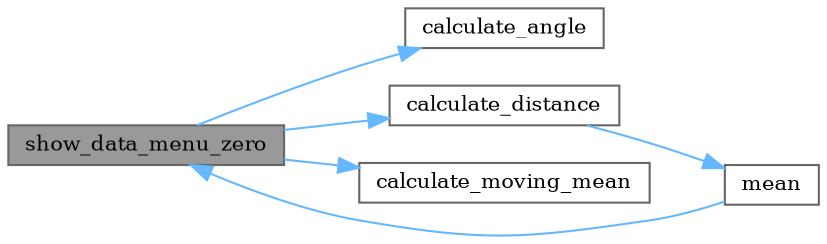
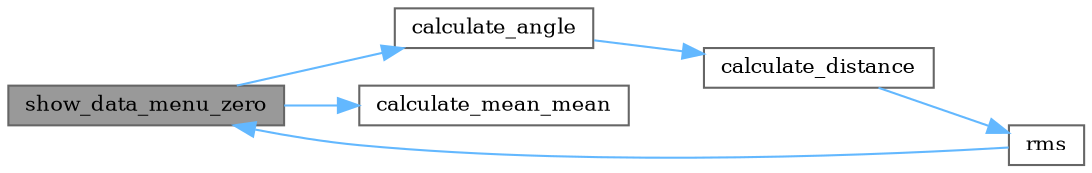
edge "show_data_menu_zero" -> "calculate_distance": now "calculate_angle" -> "calculate_distance"
node "calculate_moving_mean": label "calculate_moving_mean" -> "calculate_mean_mean"
node "mean": label "mean" -> "rms"
